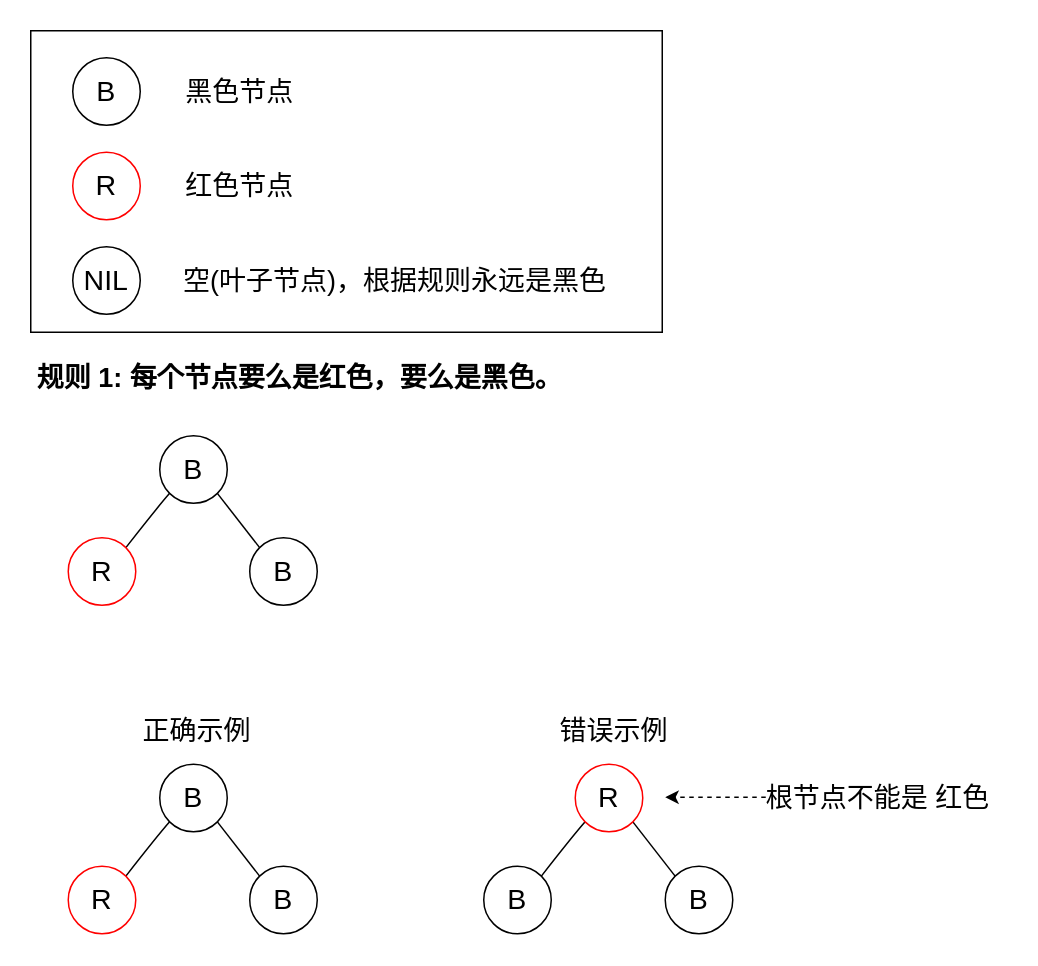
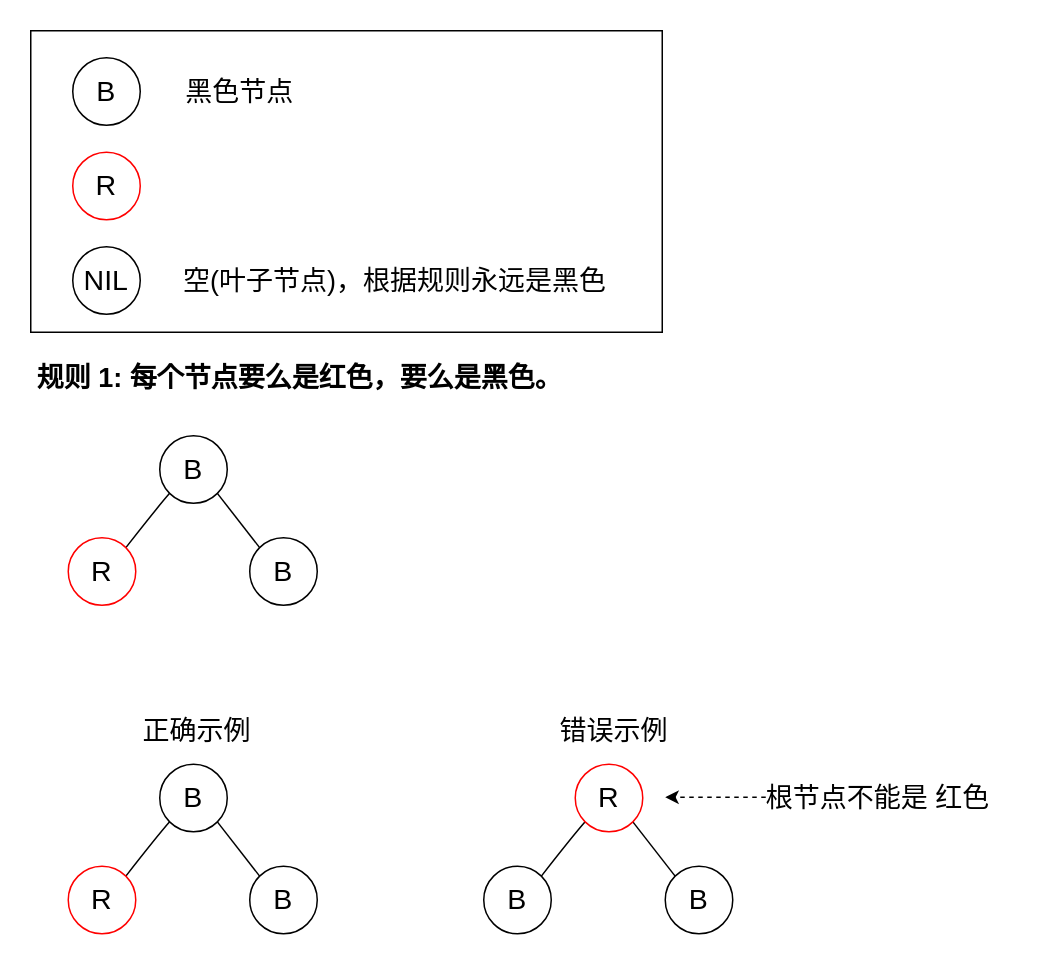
node "红色节点": removed
